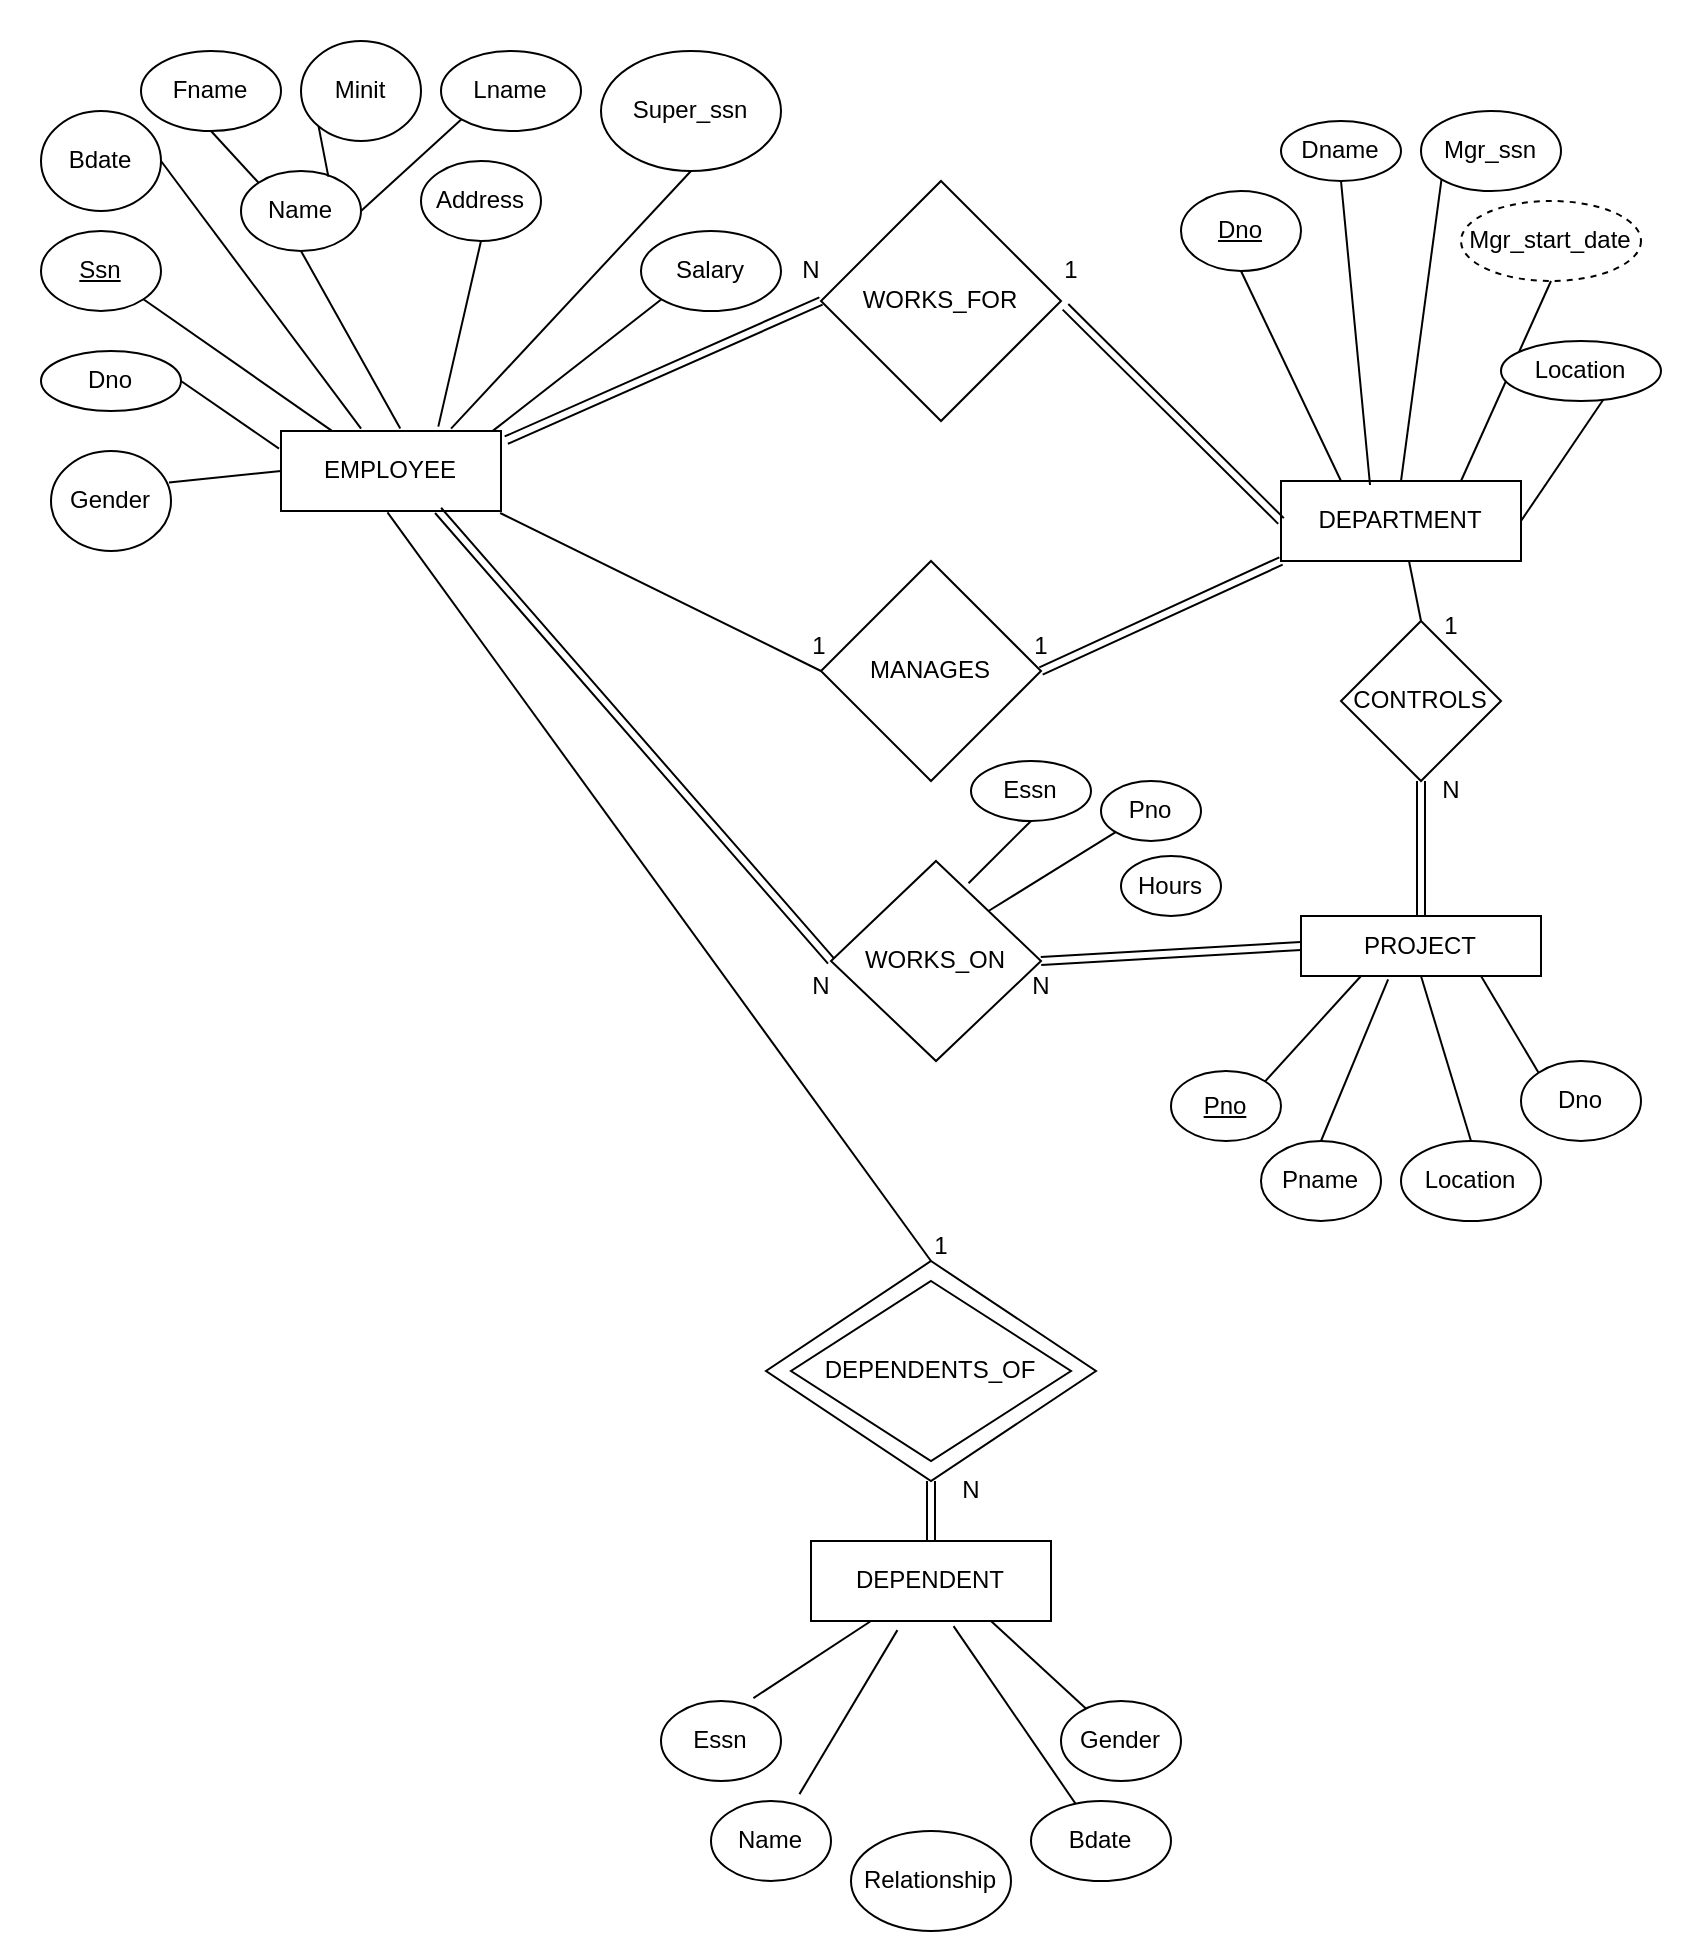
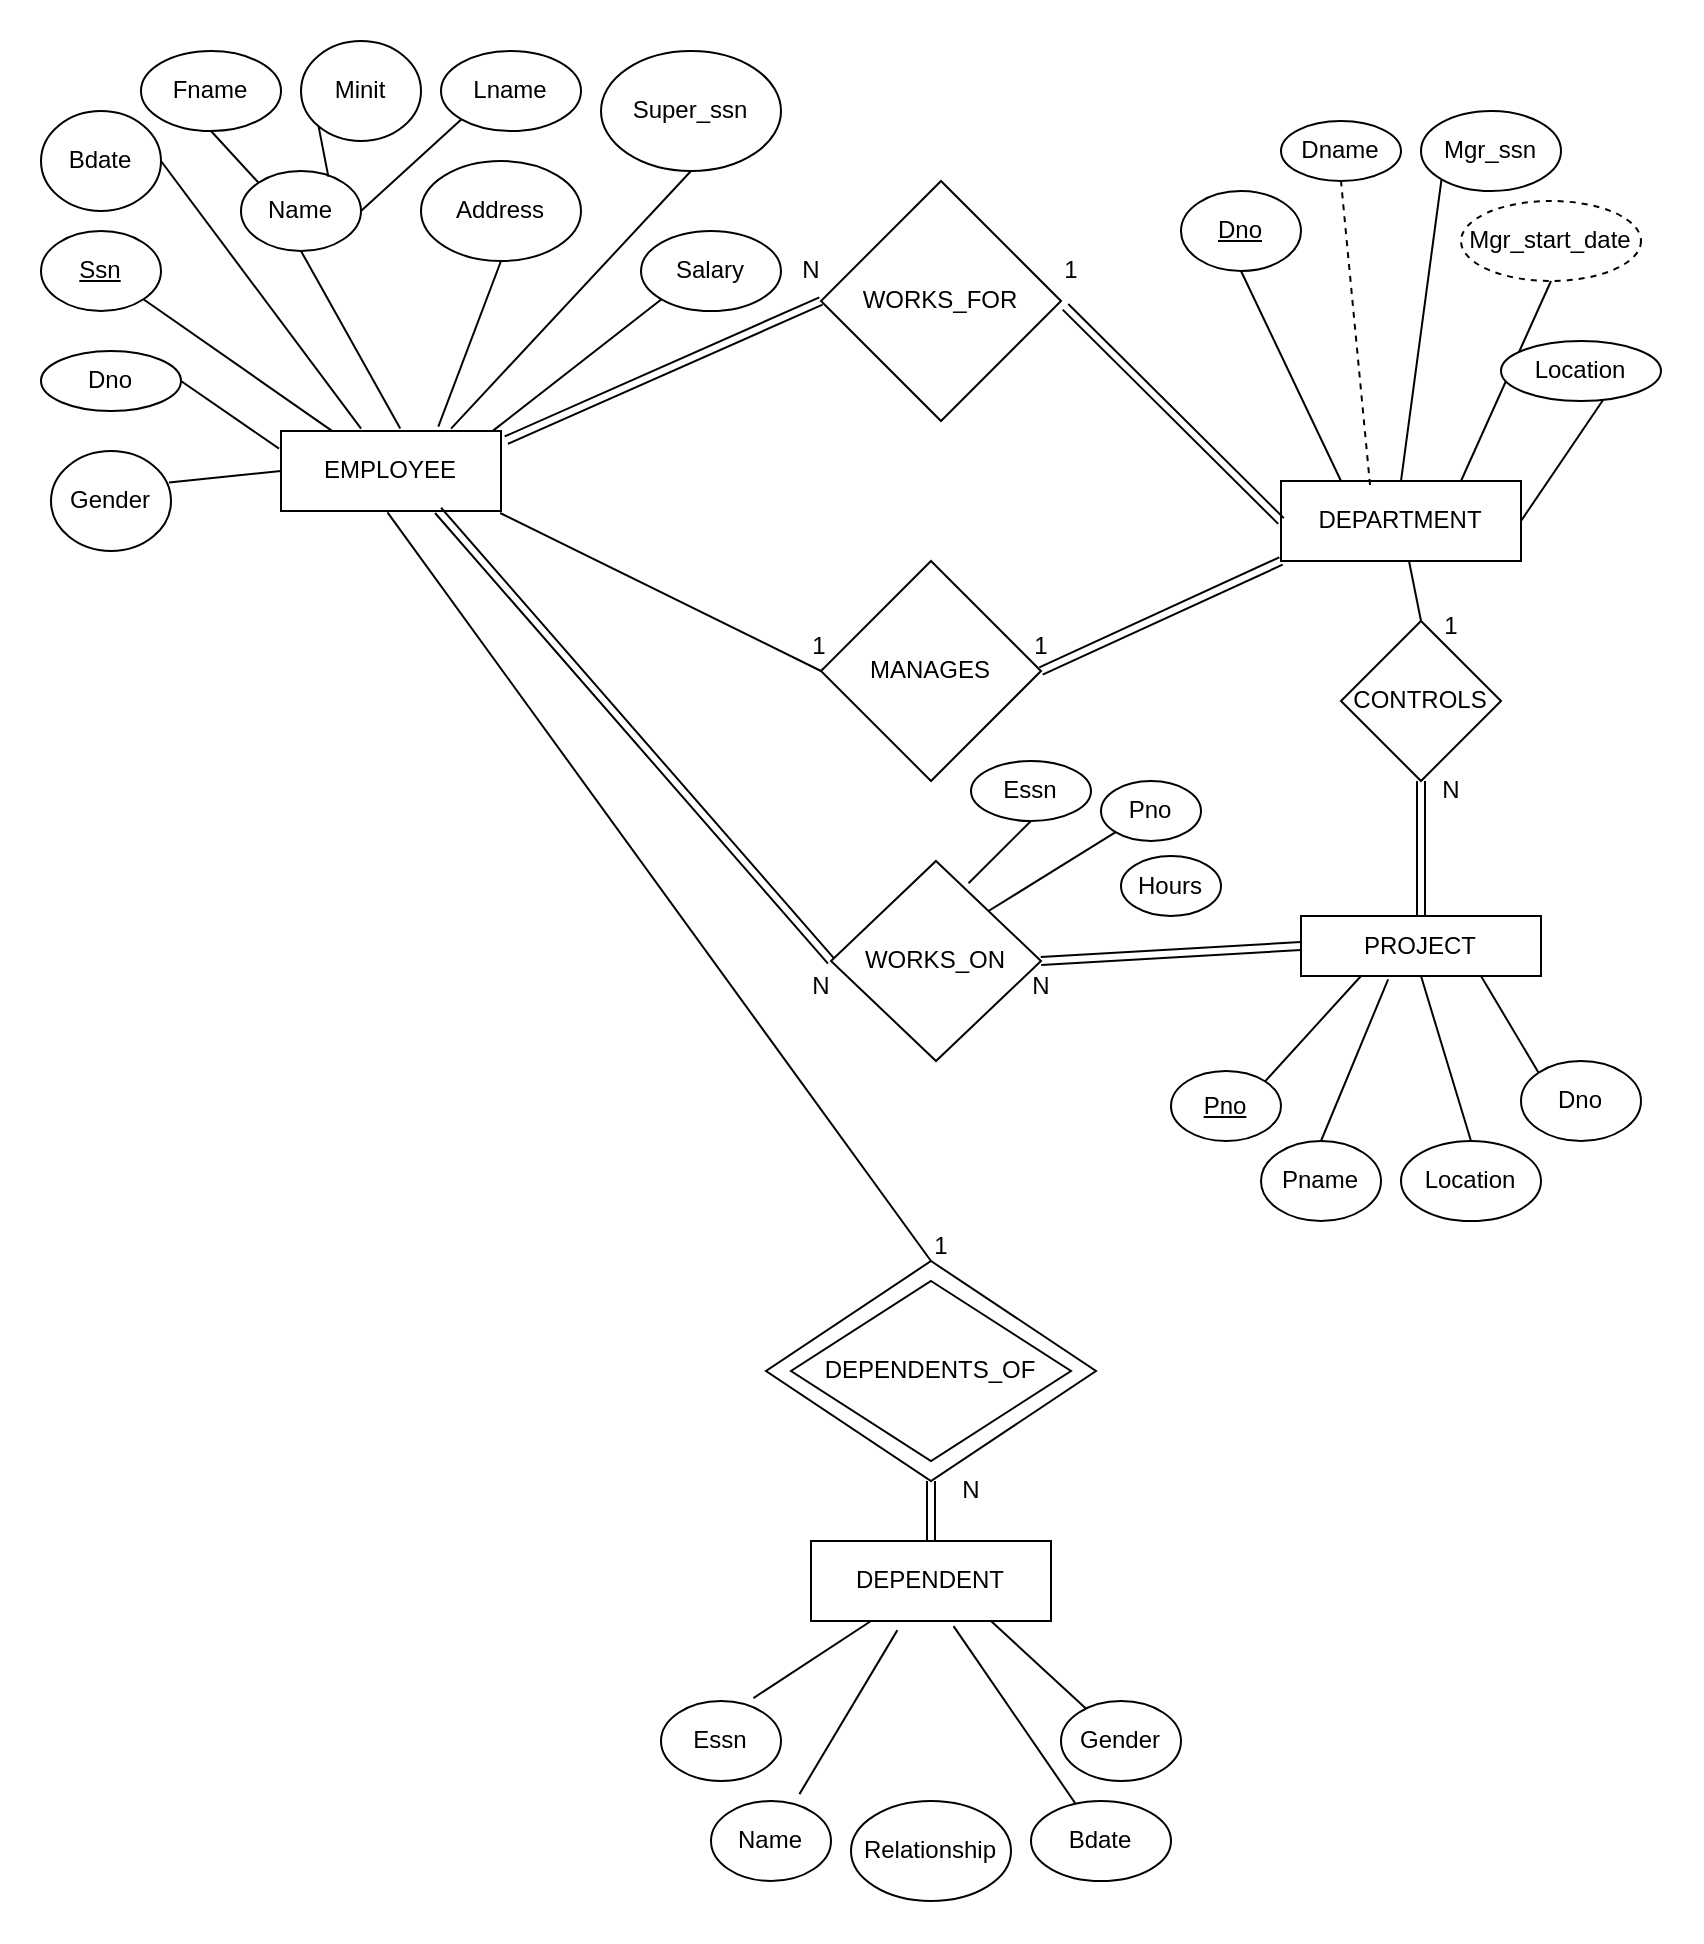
node "Address": size 120x80 -> 160x100
edge "Dname" -- "DEPARTMENT": style solid -> dashed
node "Relationship": moved (931, 1881) -> (931, 1851)
